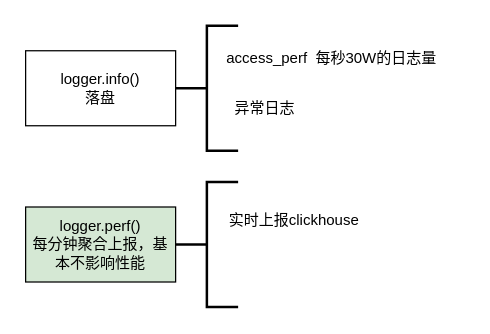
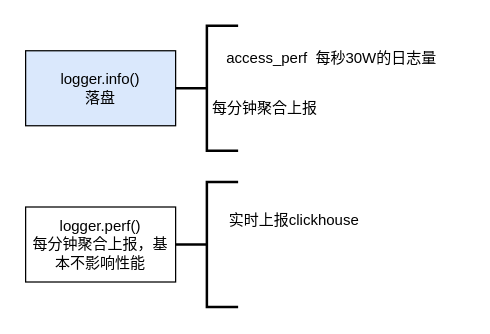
node "logger.info() 落盘": fillcolor #ffffff -> #dae8fc
node "异常日志": label "异常日志" -> "每分钟聚合上报"
node "logger.perf() 每分钟聚合上报，基本不影响性能": fillcolor #d5e8d4 -> #ffffff
